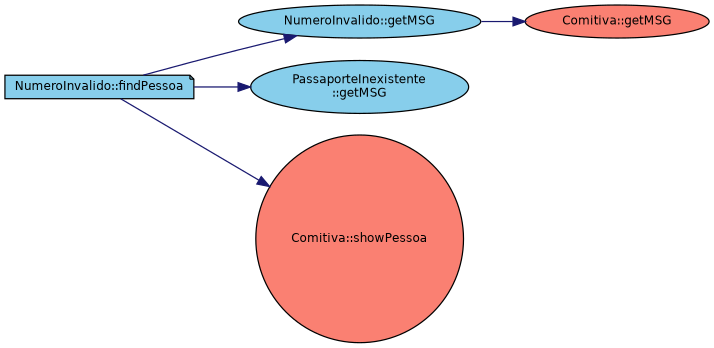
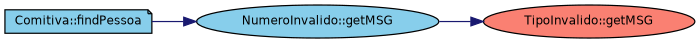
node "Comitiva::getMSG": label "Comitiva::getMSG" -> "TipoInvalido::getMSG"
node "NumeroInvalido::findPessoa": label "NumeroInvalido::findPessoa" -> "Comitiva::findPessoa"
node "PassaporteInexistente ::getMSG": removed
node "Comitiva::showPessoa": removed
